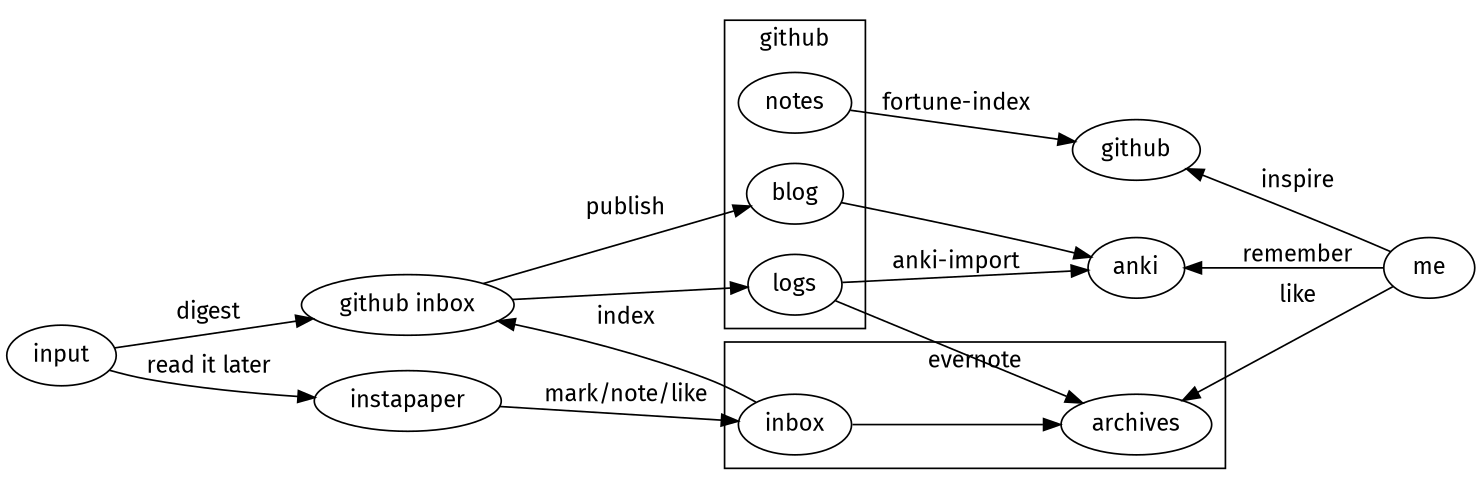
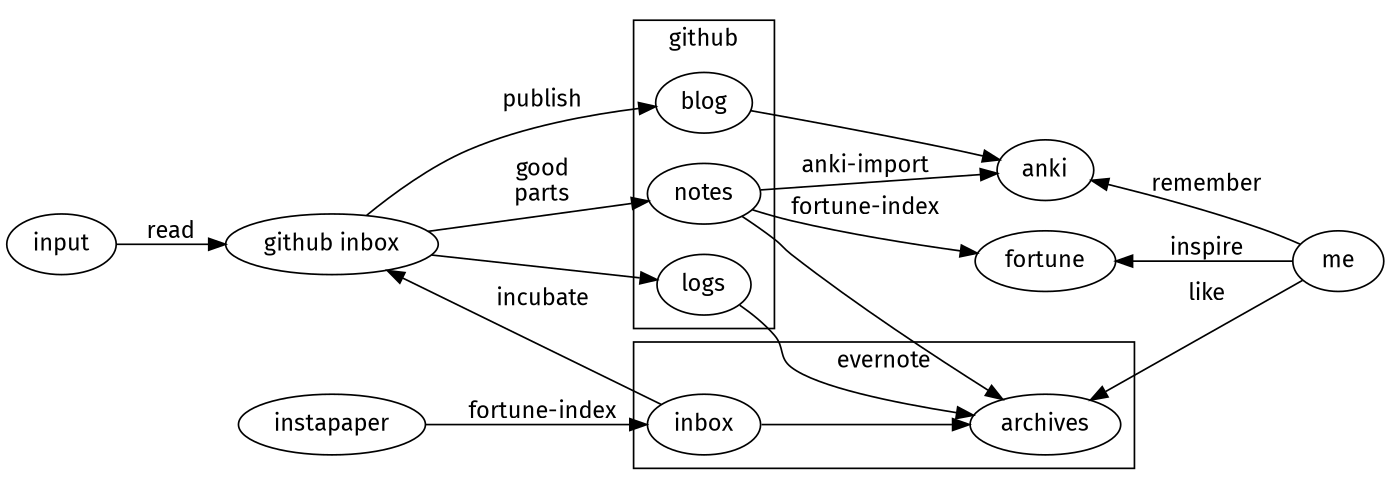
node "github": label "github" -> "fortune"
edge "github inbox" -> "notes": added, label "good parts"
edge "logs" -> "anki": now "notes" -> "anki"
edge "notes" -> "archives": added
edge "input" -> "github inbox": label "digest" -> "read"
edge "inbox" -> "github inbox": label "index" -> "incubate"
edge "input" -> "instapaper": removed, label "read it later"
edge "instapaper" -> "inbox": label "mark/note/like" -> "fortune-index"
